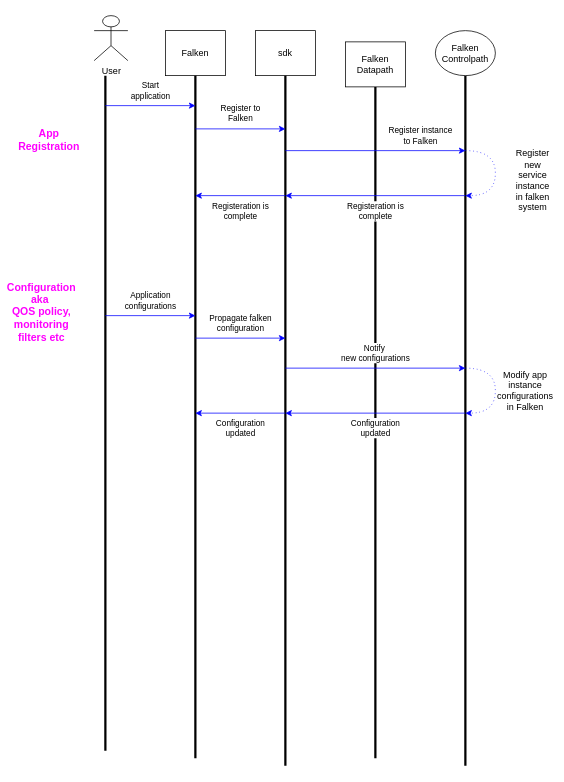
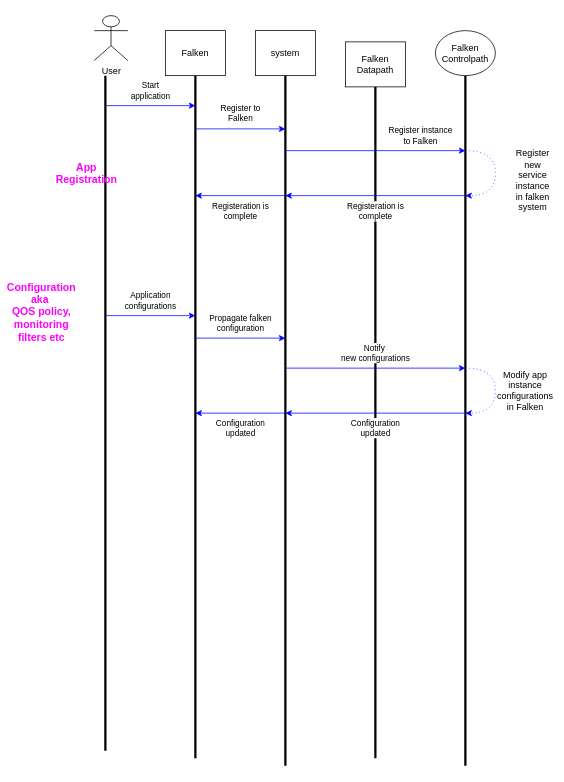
node "sdk": label "sdk" -> "system"
node "App Registration": moved (49, 139) -> (87, 173)
